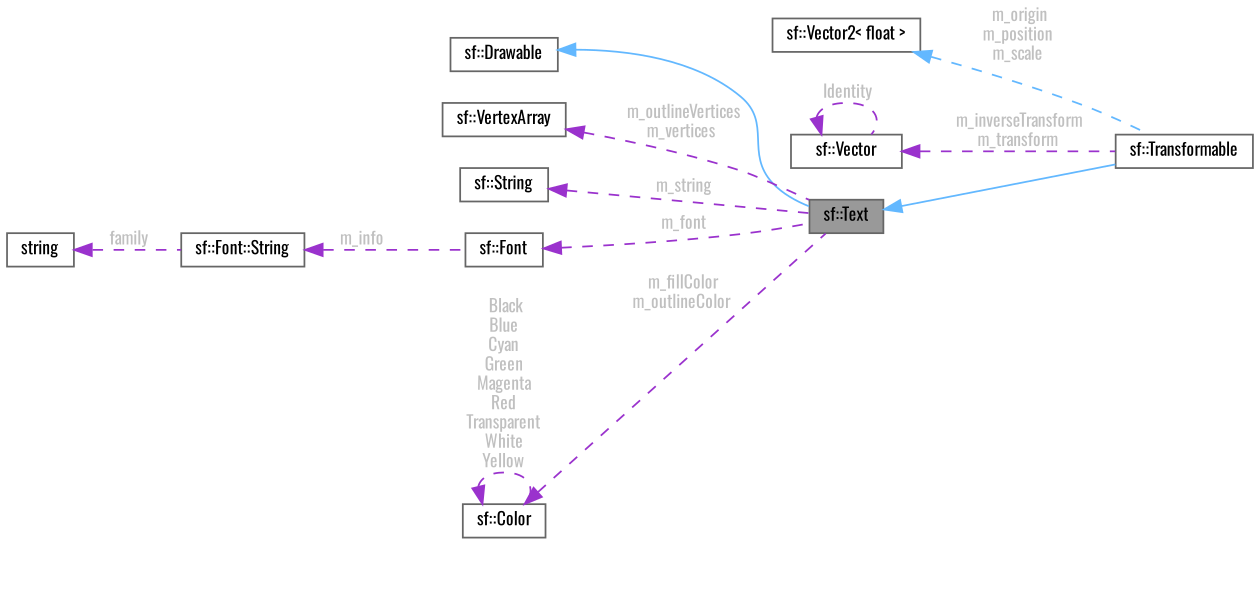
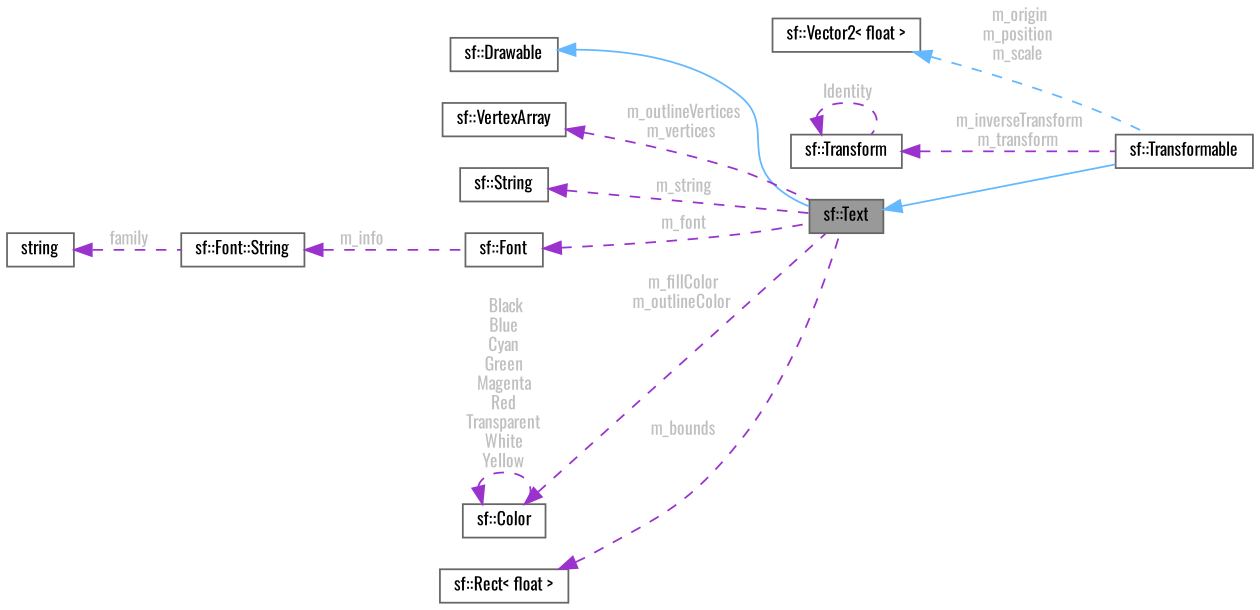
node "sf::Vector": label "sf::Vector" -> "sf::Transform"
node "sf::Rect< float >": added
